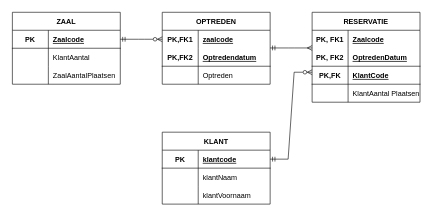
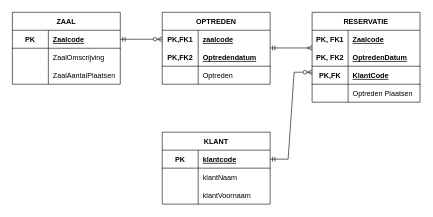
node "KlantAantal": label "KlantAantal" -> "ZaalOmscrijving"
node "KlantAantal Plaatsen": label "KlantAantal Plaatsen" -> "Optreden Plaatsen"
